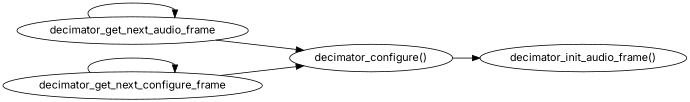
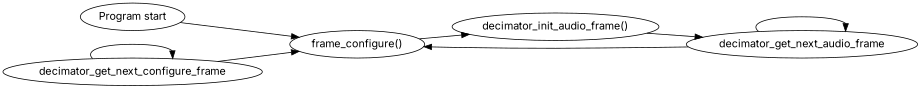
node "Program start": added
edge "decimator_init_audio_frame()" -> "decimator_get_next_audio_frame": added
node "decimator_configure()": label "decimator_configure()" -> "frame_configure()"
